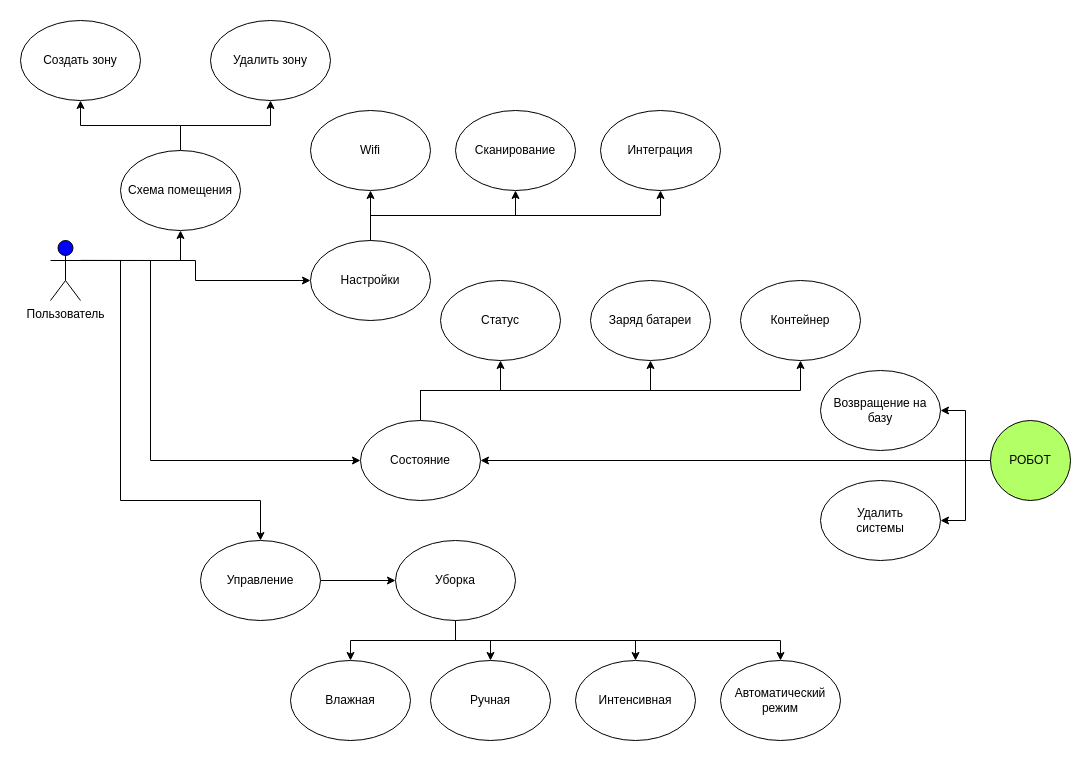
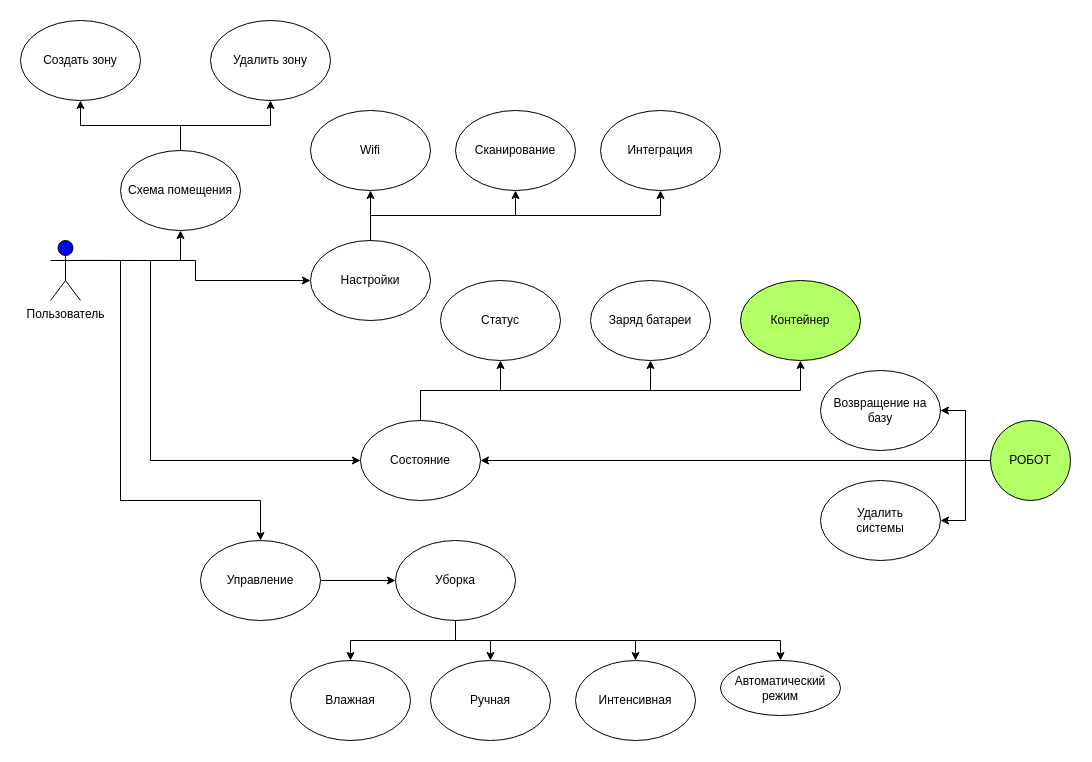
node "Контейнер": fillcolor #ffffff -> #b3ff66
node "Автоматический режим": size 120x80 -> 120x55
